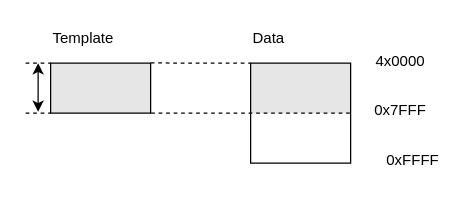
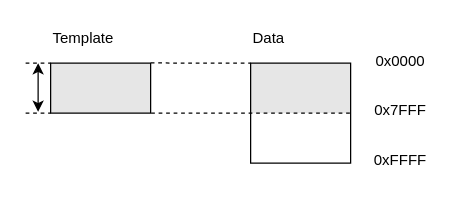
node "4x0000": label "4x0000" -> "0x0000"
node "0xFFFF": moved (413, 161) -> (401, 161)
